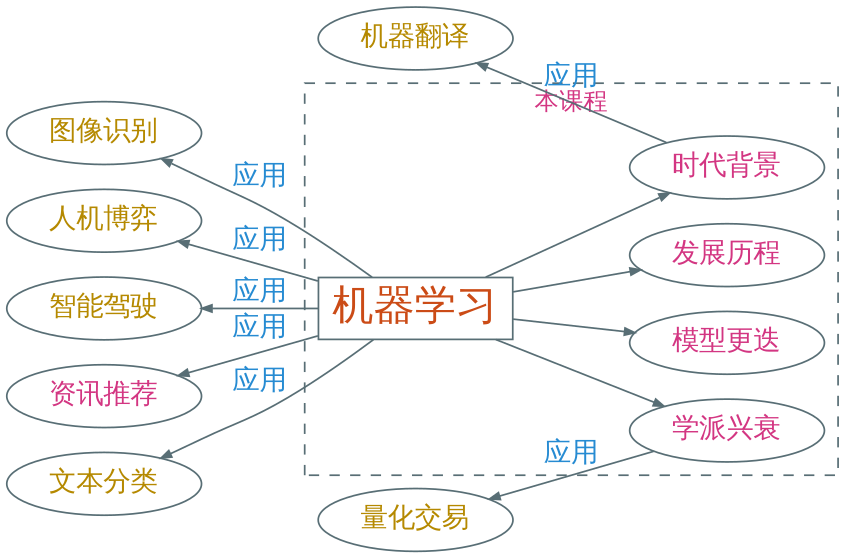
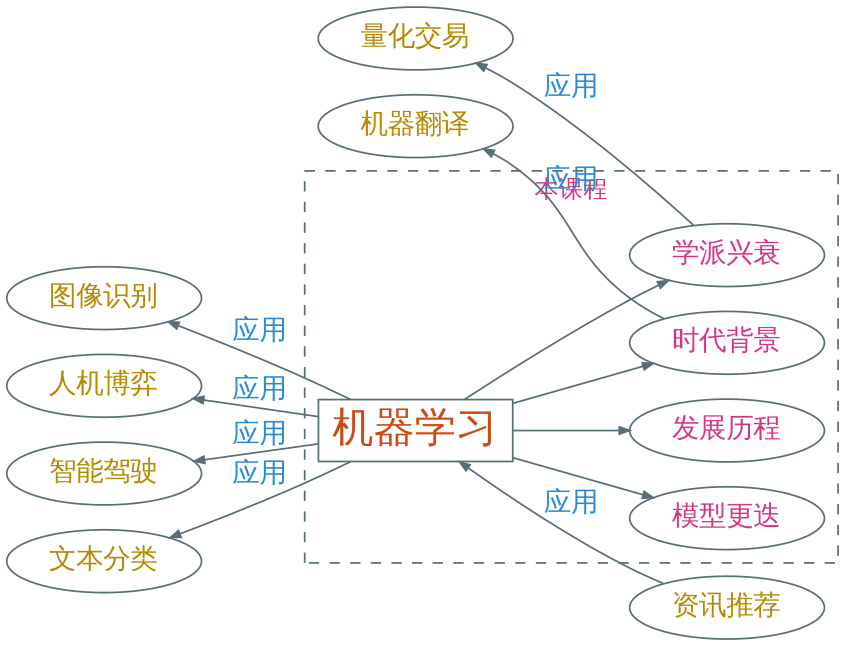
edge "机器学习" -> "资讯推荐": reversed
node "资讯推荐": fontcolor #d33682 -> #b58900
